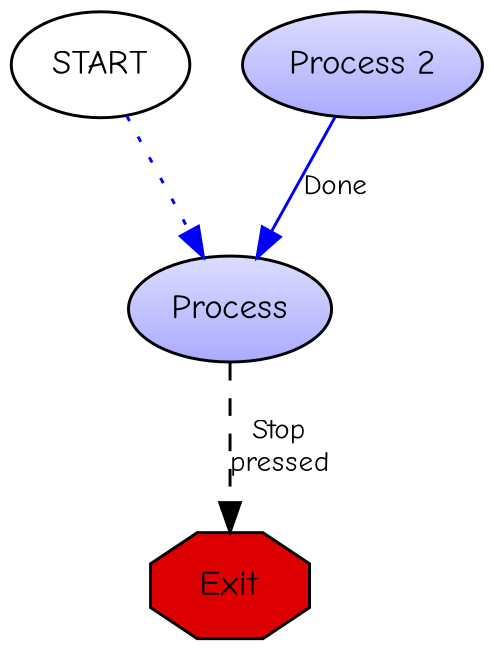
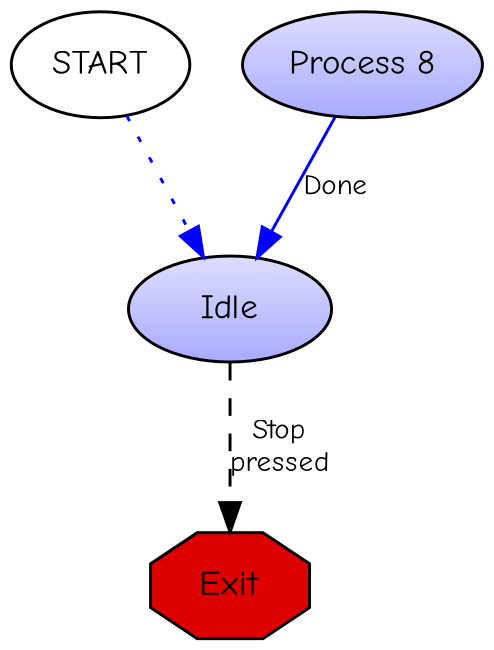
node "Process 2": label "Process 2" -> "Process 8"
node "Process": label "Process" -> "Idle"
